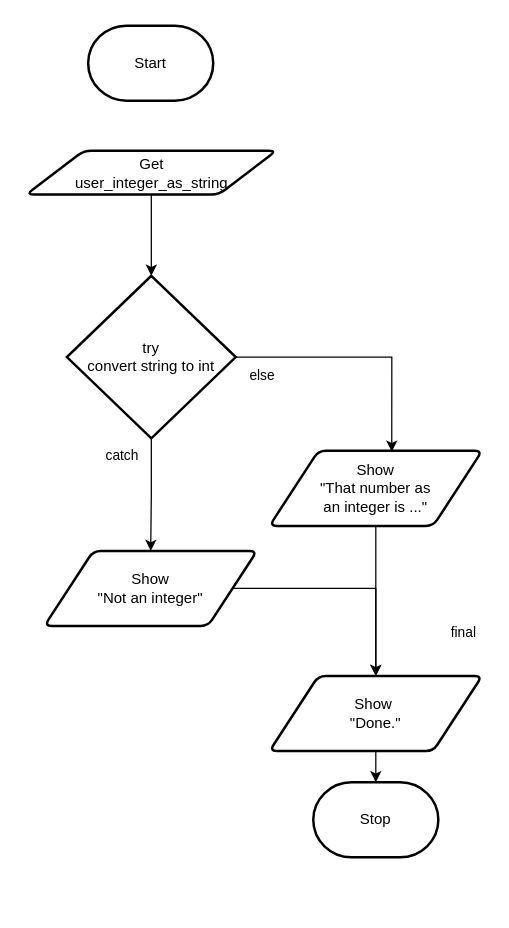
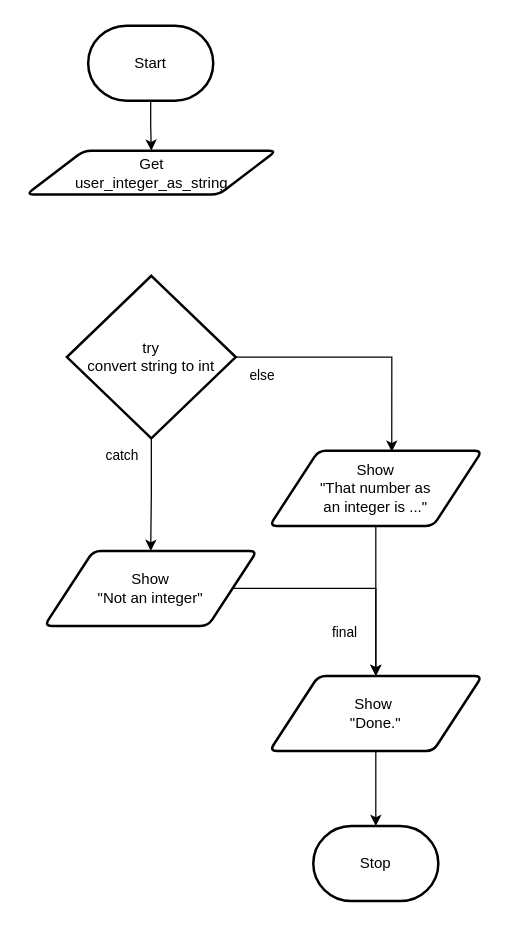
edge "Start" -> "Get user_integer_as_string": added
edge "Get user_integer_as_string" -> "try convert string to int": removed
node "final": moved (463, 632) -> (344, 632)
node "Stop": moved (376, 819) -> (376, 863)
